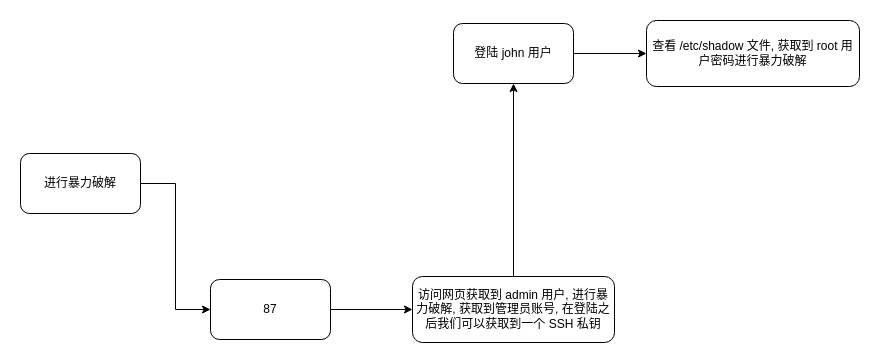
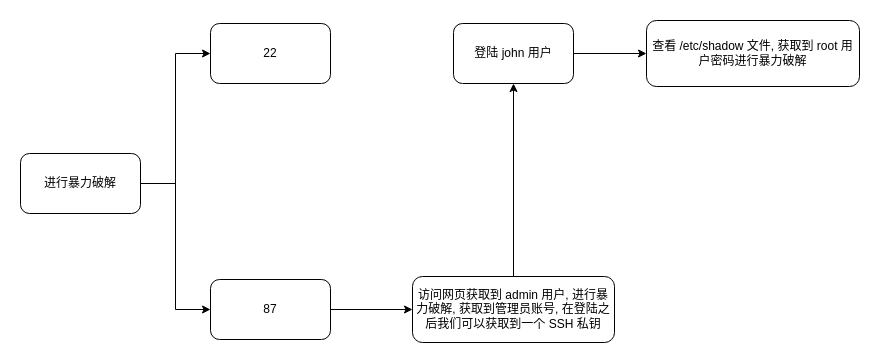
node "22": added
edge "进行暴力破解" -> "22": added
